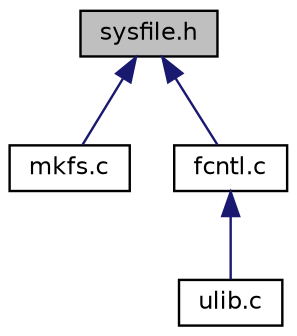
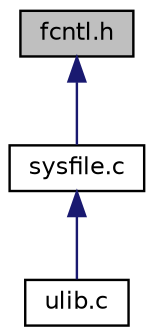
node "sysfile.h": label "sysfile.h" -> "fcntl.h"
node "mkfs.c": removed
node "fcntl.c": label "fcntl.c" -> "sysfile.c"
